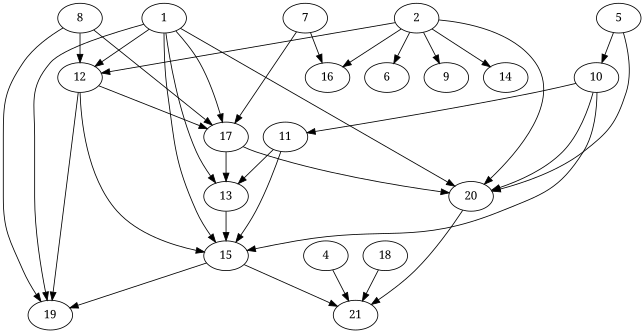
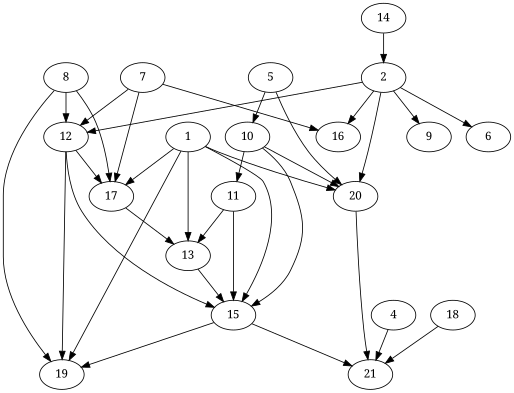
edge "1" -> "12": now "7" -> "12"
edge "2" -> "14": reversed
edge "17" -> "20": removed
